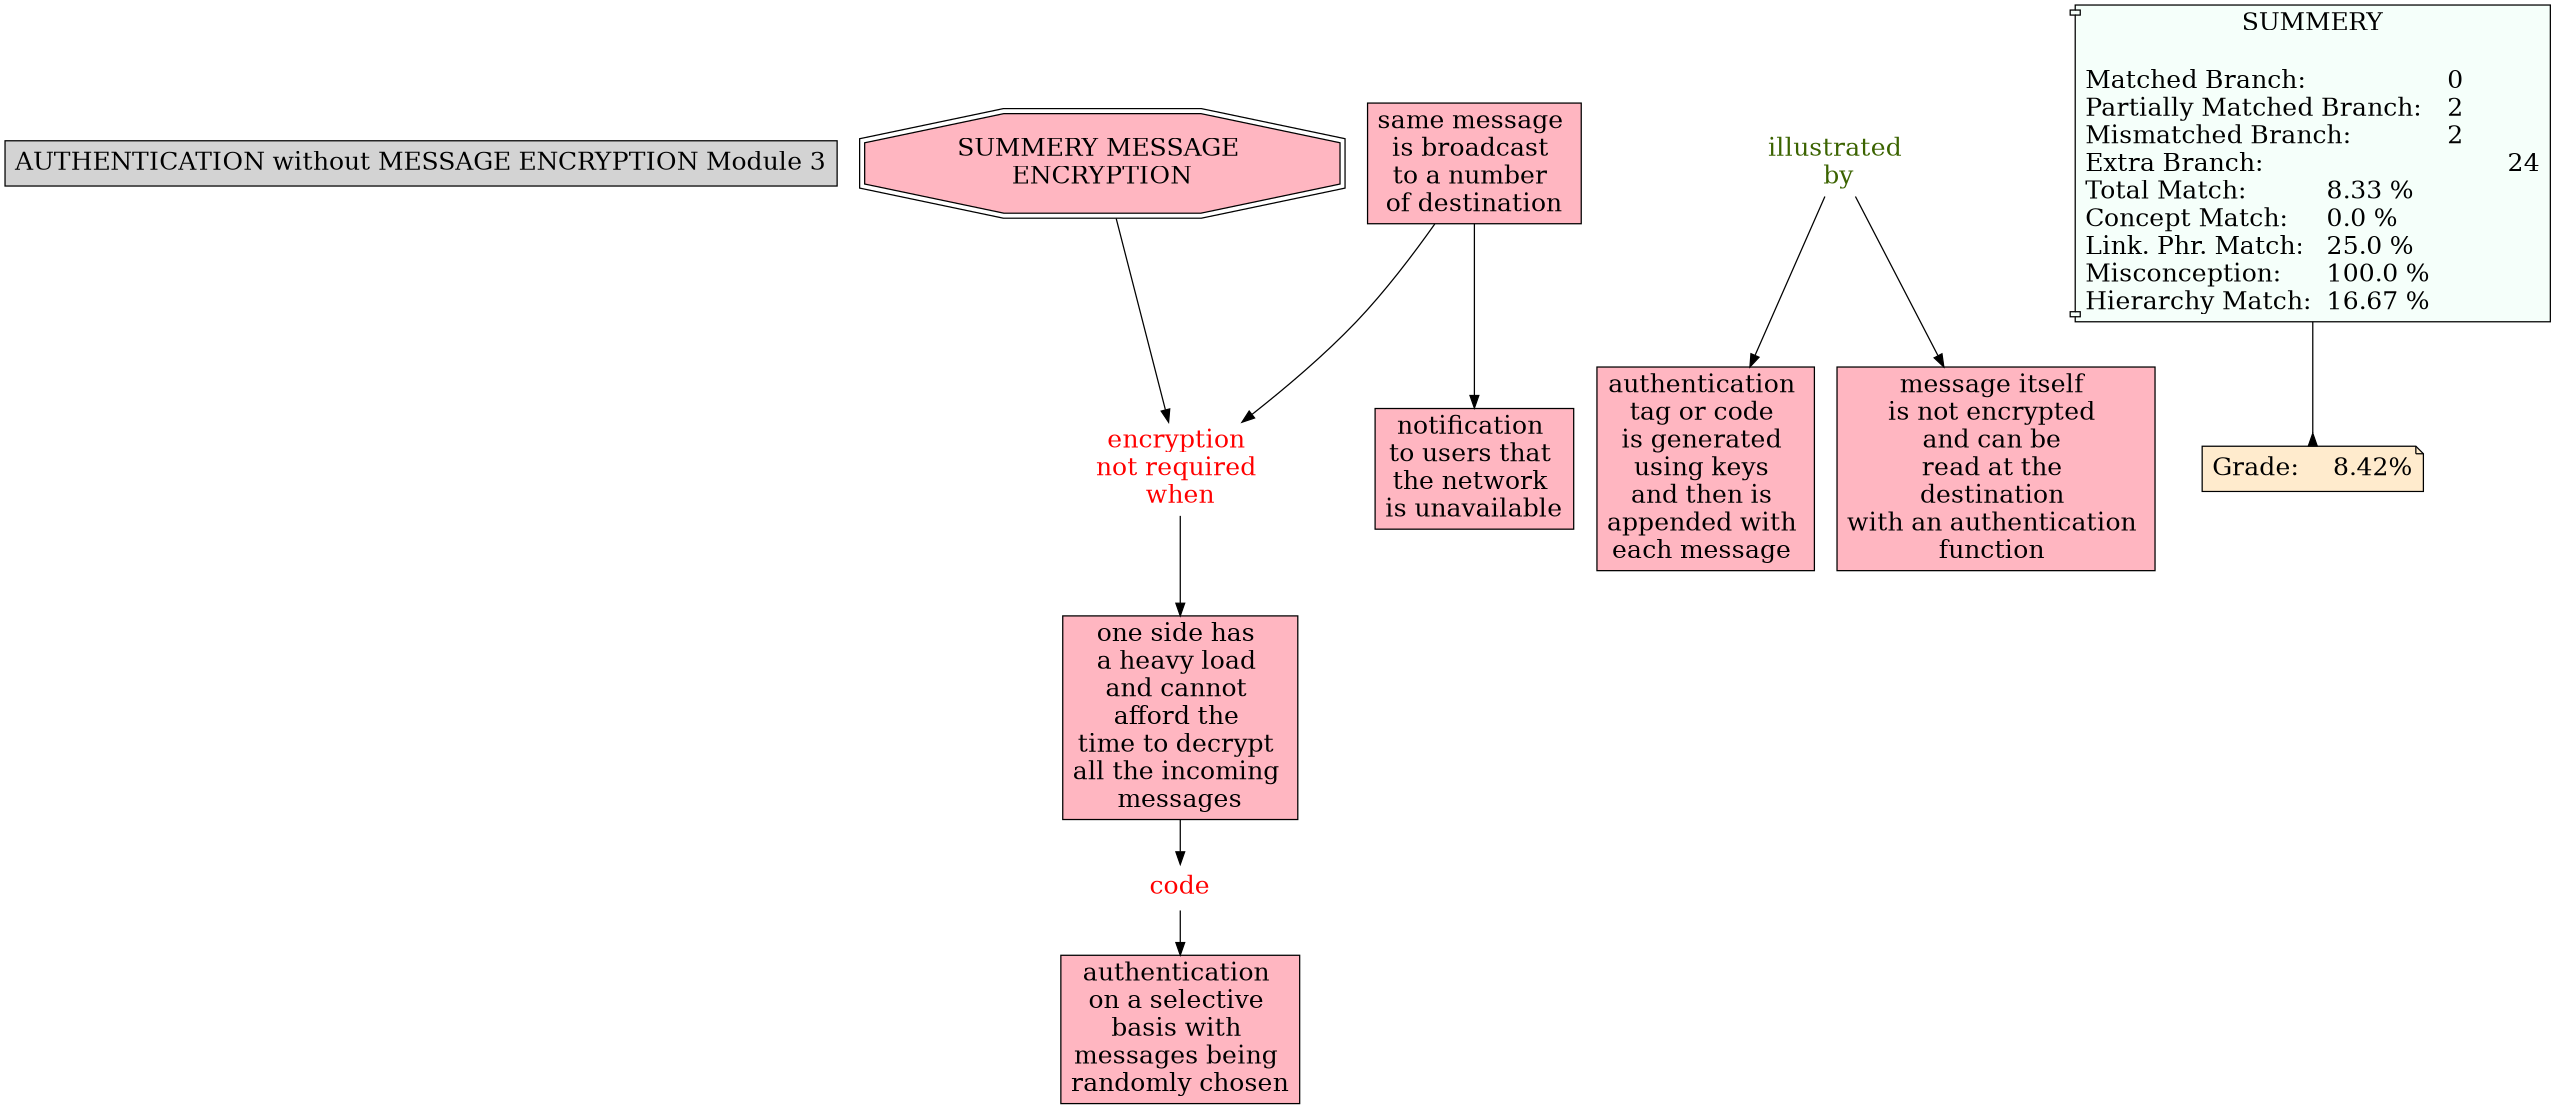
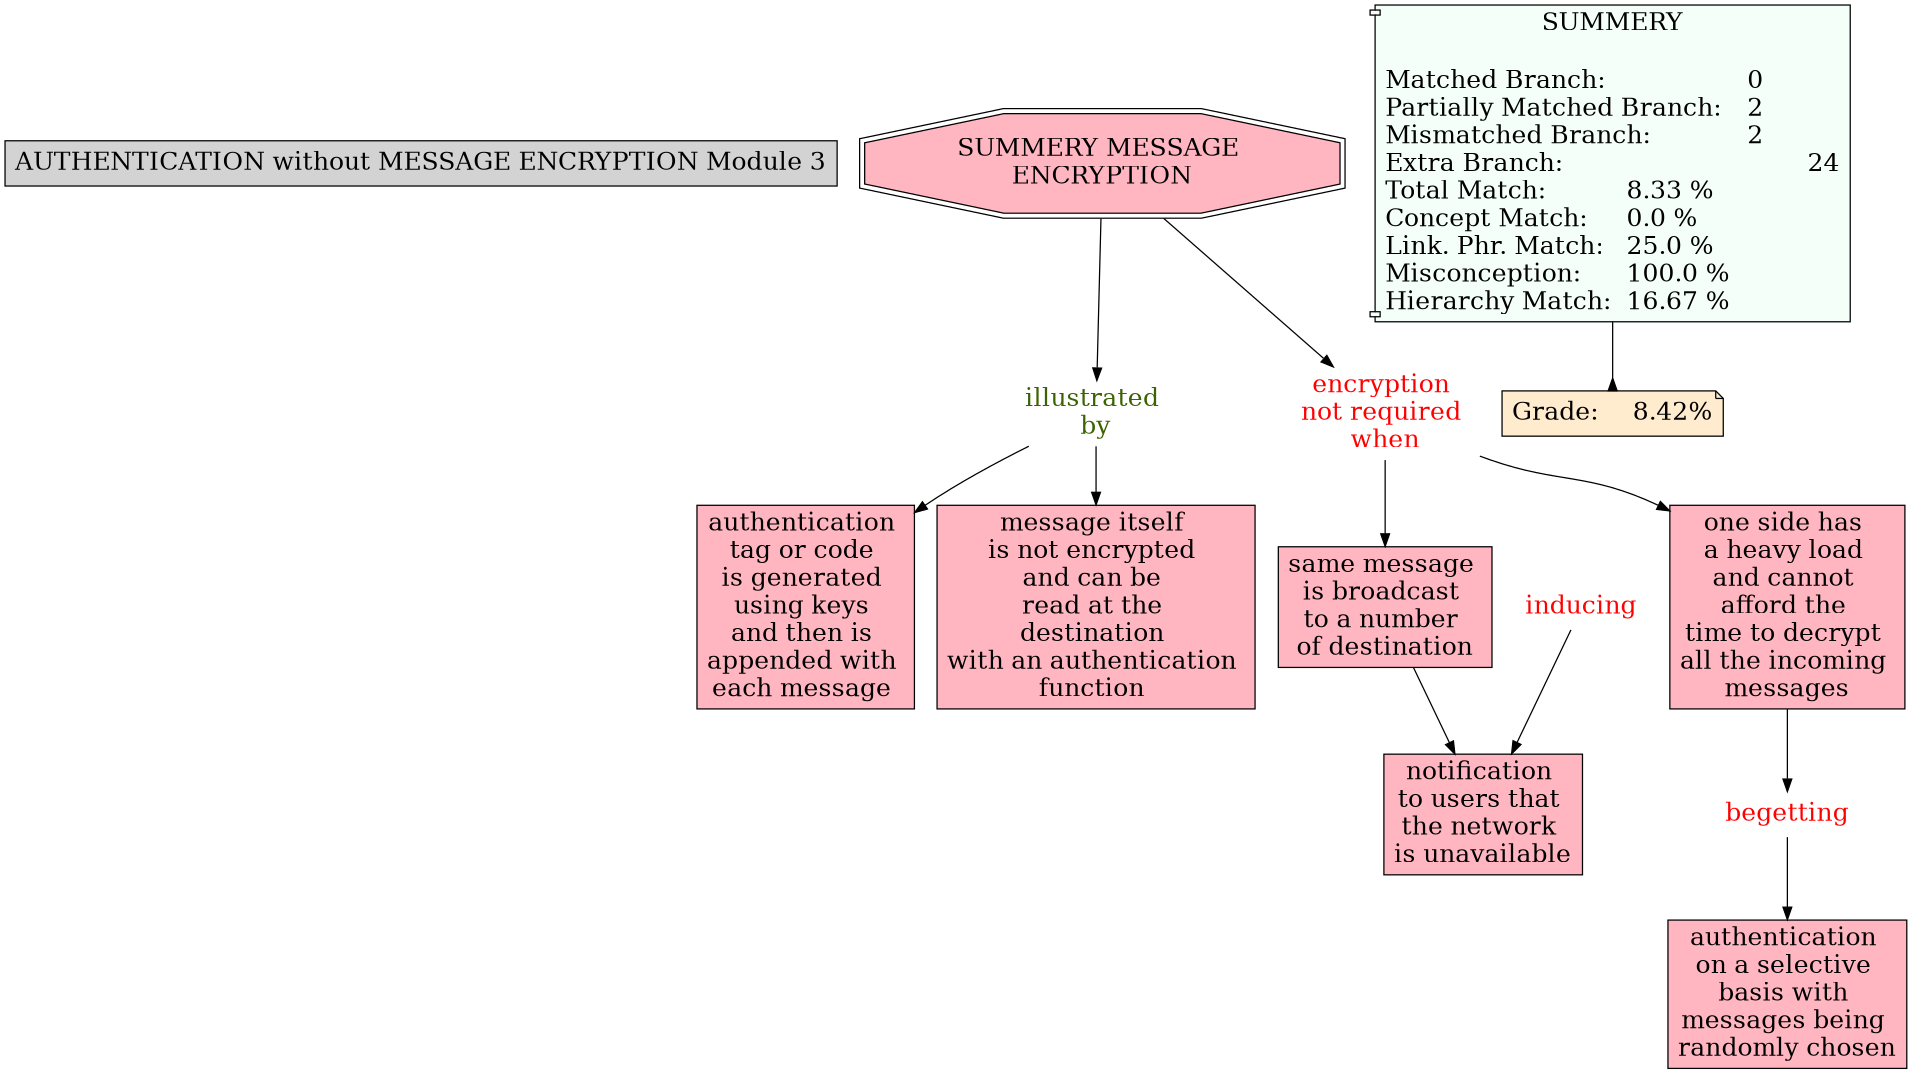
edge "SUMMERY MESSAGE ENCRYPTION" -> "illustrated by": added
edge "same message is broadcast to a number of destination" -> "encryption not required when": reversed
node "inducing": added
node "code": label "code" -> "begetting"
